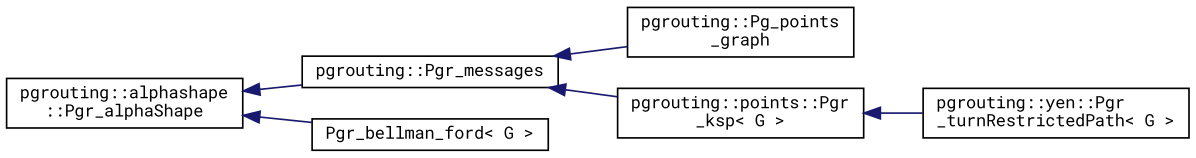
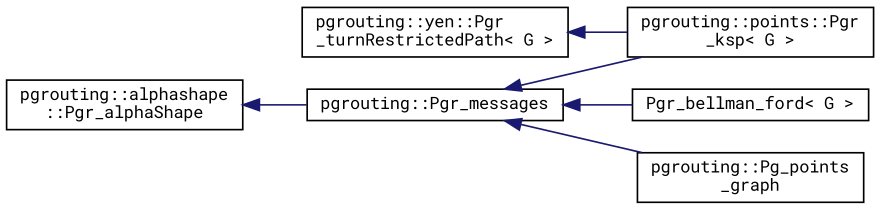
edge "pgrouting::yen::Pgr _turnRestrictedPath< G >" -> "pgrouting::points::Pgr _ksp< G >": reversed
edge "Pgr_bellman_ford< G >" -> "pgrouting::alphashape ::Pgr_alphaShape": now "Pgr_bellman_ford< G >" -> "pgrouting::Pgr_messages"
